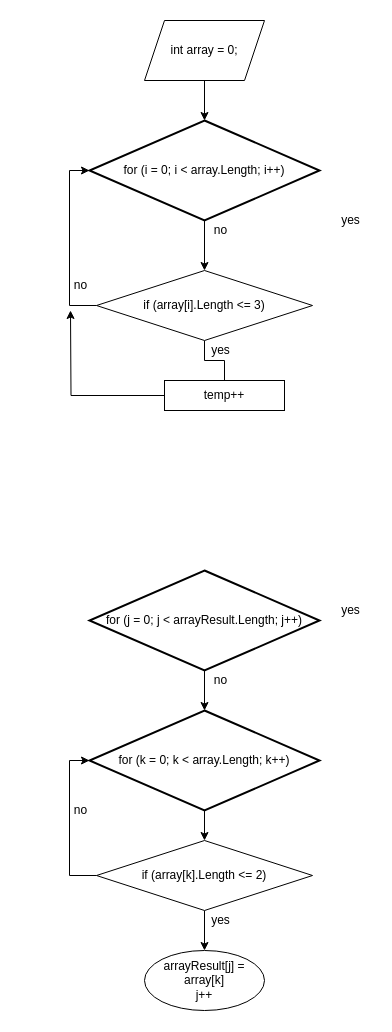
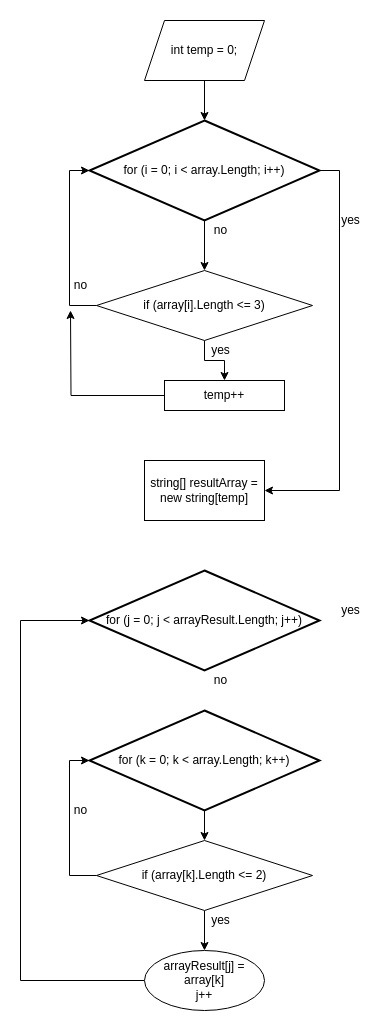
node "int array = 0;": label "int array = 0;" -> "int temp = 0;"
edge "for (i = 0; i < array.Length; i++)" -> "string[] resultArray = new string[temp]": added
edge "if (array[i].Length <= 3)" -- "temp++": arrowhead none -> classic
node "string[] resultArray = new string[temp]": added
edge "for (j = 0; j < arrayResult.Length; j++)" -> "for (k = 0; k < array.Length; k++)": removed
edge "arrayResult[j] = array[k] j++" -> "for (j = 0; j < arrayResult.Length; j++)": added
